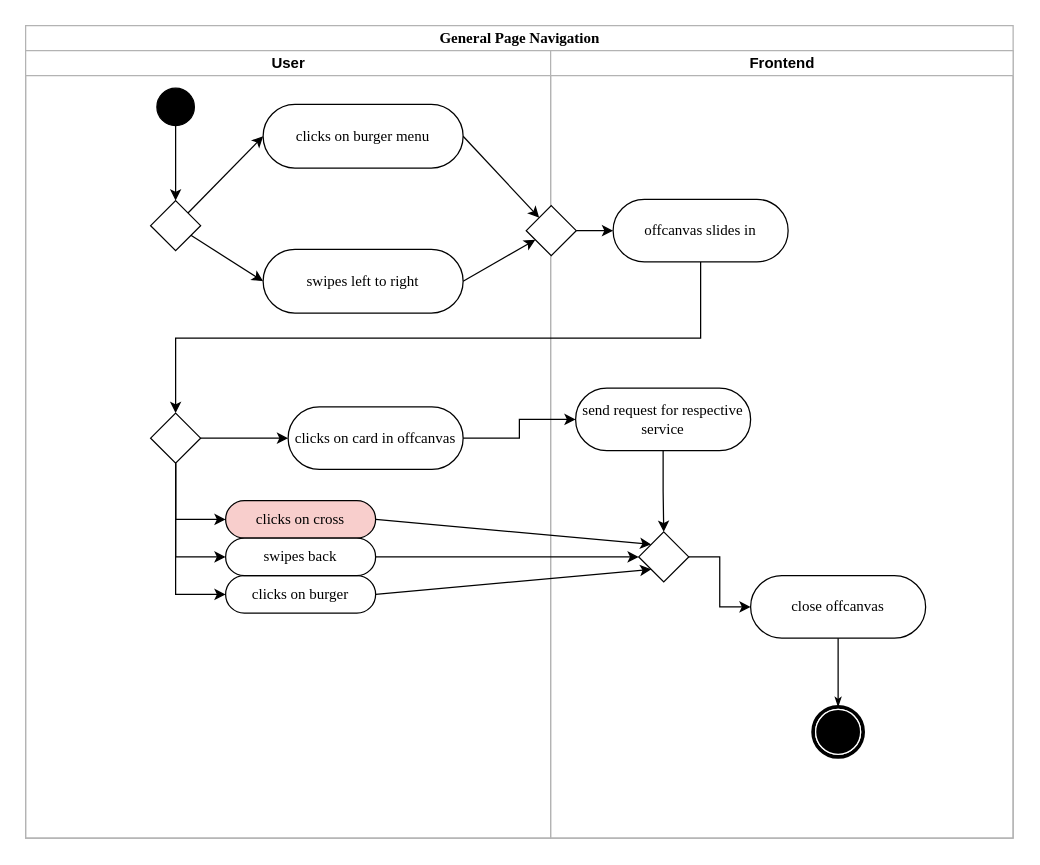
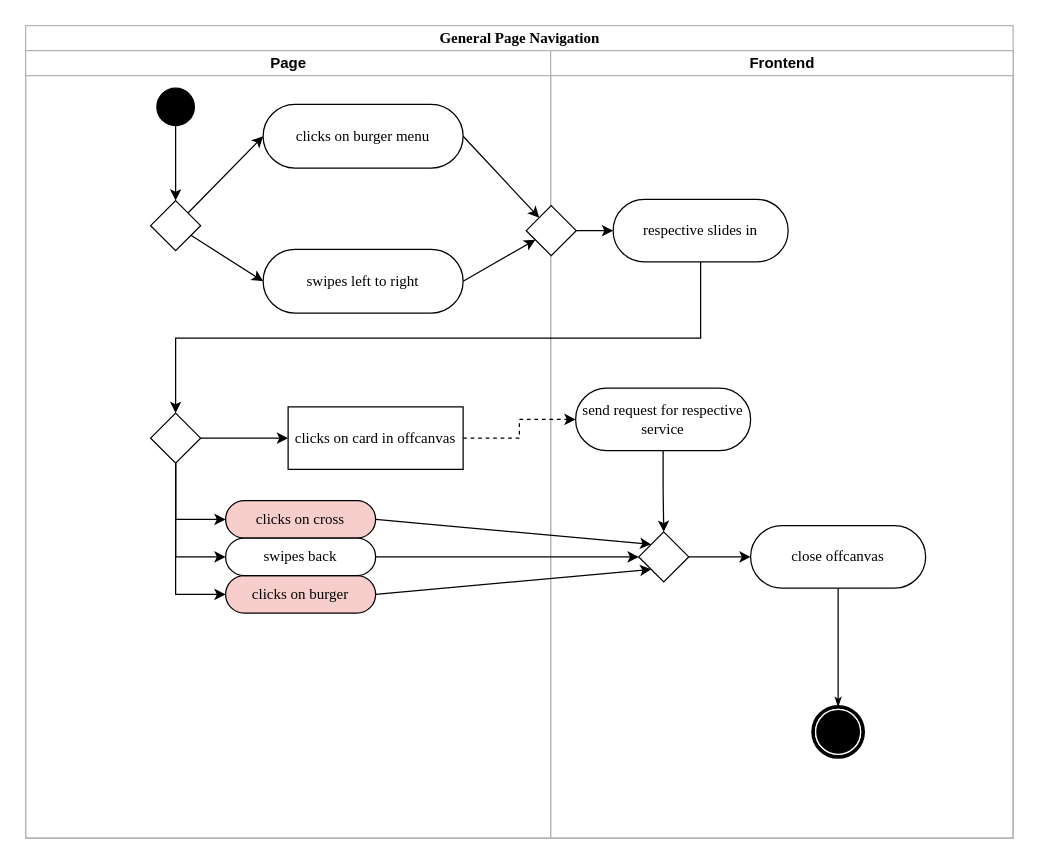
node "User": label "User" -> "Page"
node "offcanvas slides in": label "offcanvas slides in" -> "respective slides in"
edge "clicks on card in offcanvas" -> "send request for respective service": style solid -> dashed
node "clicks on card in offcanvas": shape rounded rectangle -> rectangle
node "clicks on burger": fillcolor #ffffff -> #f8cecc
node "close offcanvas": moved (838, 607) -> (838, 557)
